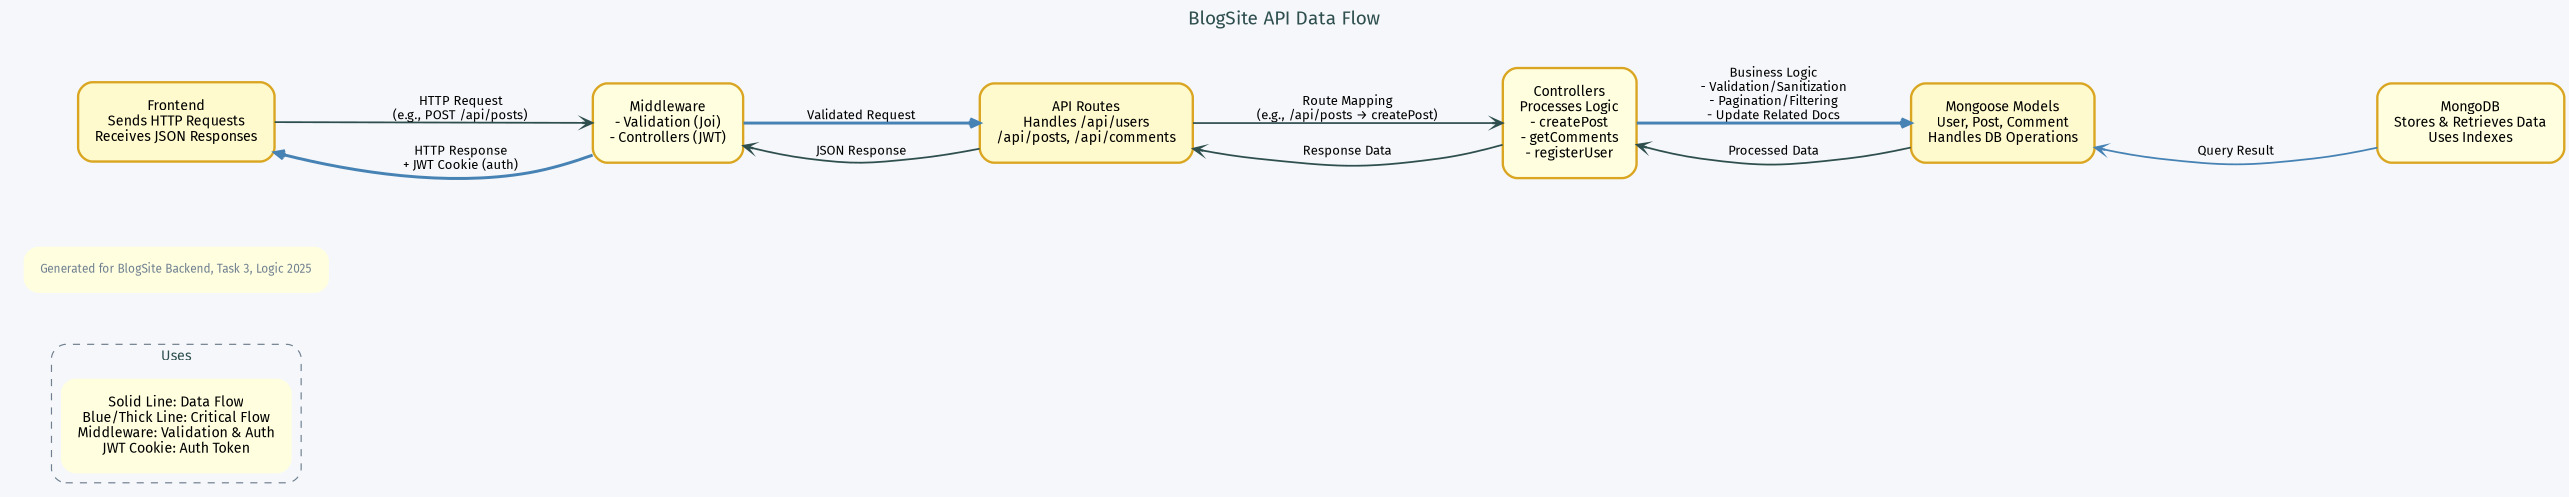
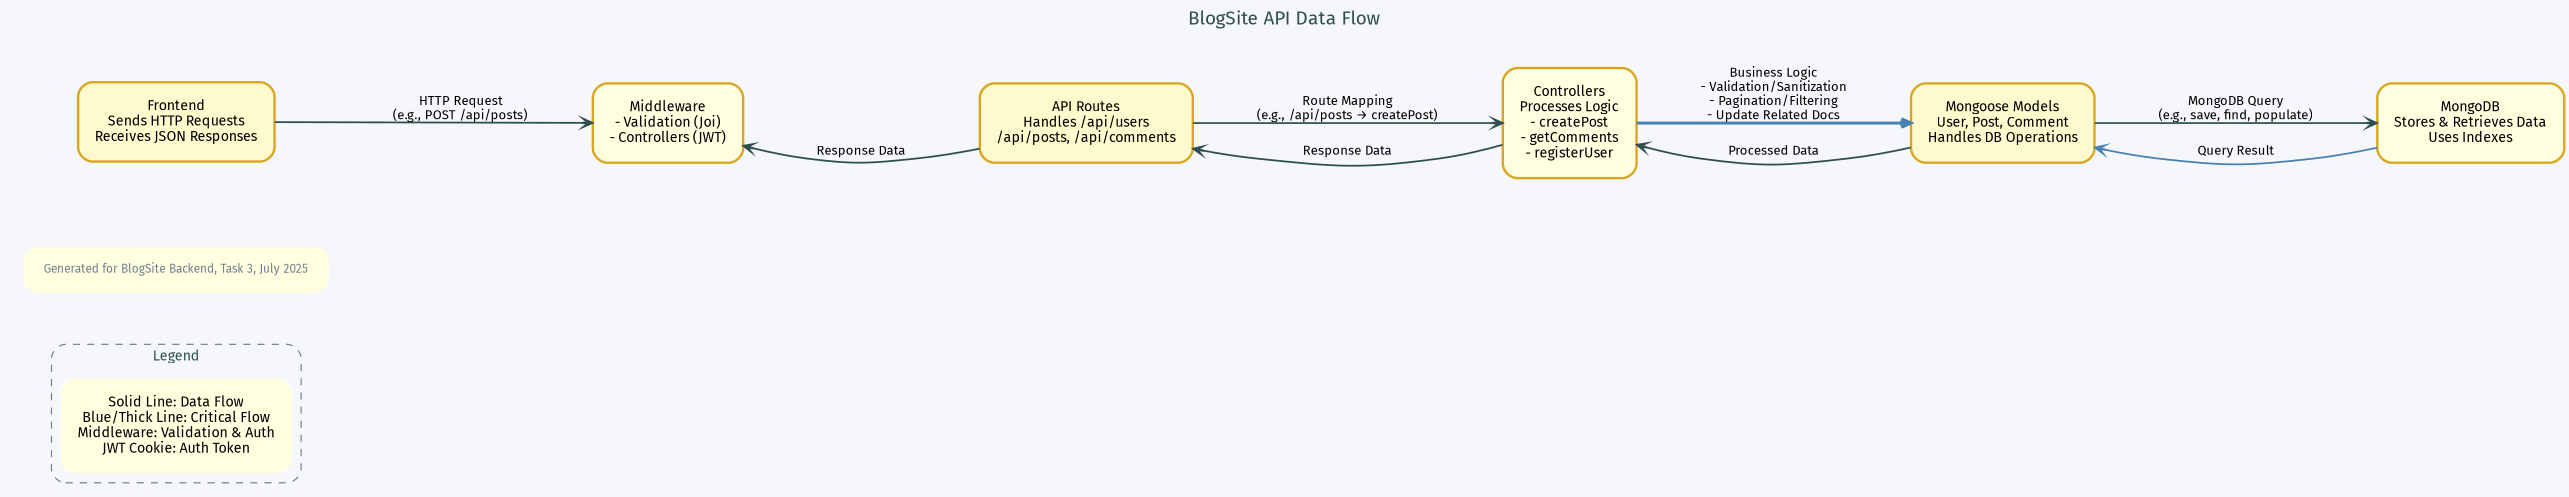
edge "Middleware - Validation (Joi) - Controllers (JWT)" -> "API Routes Handles /api/users /api/posts, /api/comments": removed, label "Validated Request"
edge "Mongoose Models User, Post, Comment Handles DB Operations" -> "MongoDB Stores & Retrieves Data Uses Indexes": added, label "MongoDB Query (e.g., save, find, populate)"
edge "API Routes Handles /api/users /api/posts, /api/comments" -> "Middleware - Validation (Joi) - Controllers (JWT)": label "JSON Response" -> "Response Data"
edge "Middleware - Validation (Joi) - Controllers (JWT)" -> "Frontend Sends HTTP Requests Receives JSON Responses": removed, label "HTTP Response + JWT Cookie (auth)"
node "Generated for BlogSite Backend, Task 3, Logic 2025": label "Generated for BlogSite Backend, Task 3, Logic 2025" -> "Generated for BlogSite Backend, Task 3, July 2025"
cluster "Uses": label "Uses" -> "Legend"
